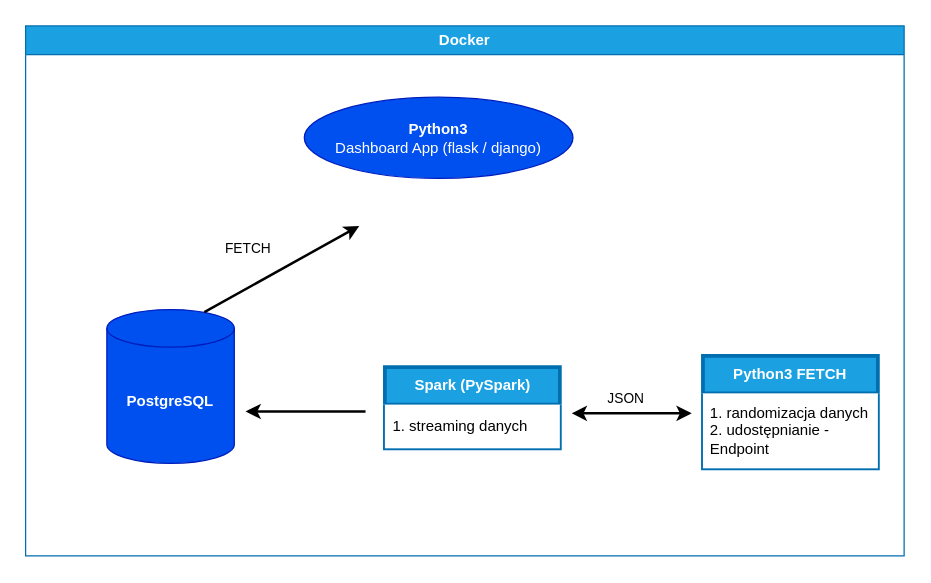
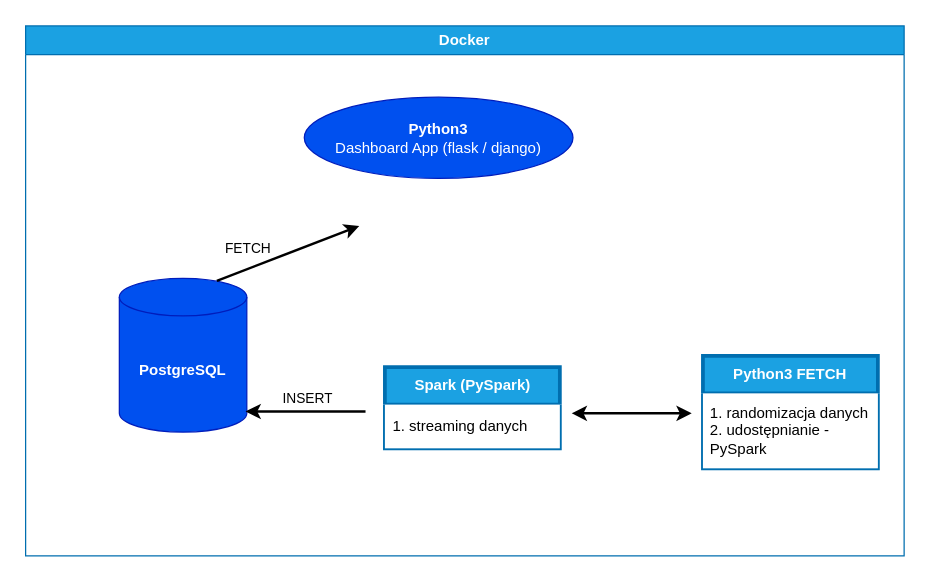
node "PostgreSQL": moved (171, 386) -> (183, 355)
node "INSERT": added
node "JSON": removed
node "1. randomizacja danych 2. udostępnianie - Endpoint": label "1. randomizacja danych 2. udostępnianie - Endpoint" -> "1. randomizacja danych 2. udostępnianie - PySpark"
